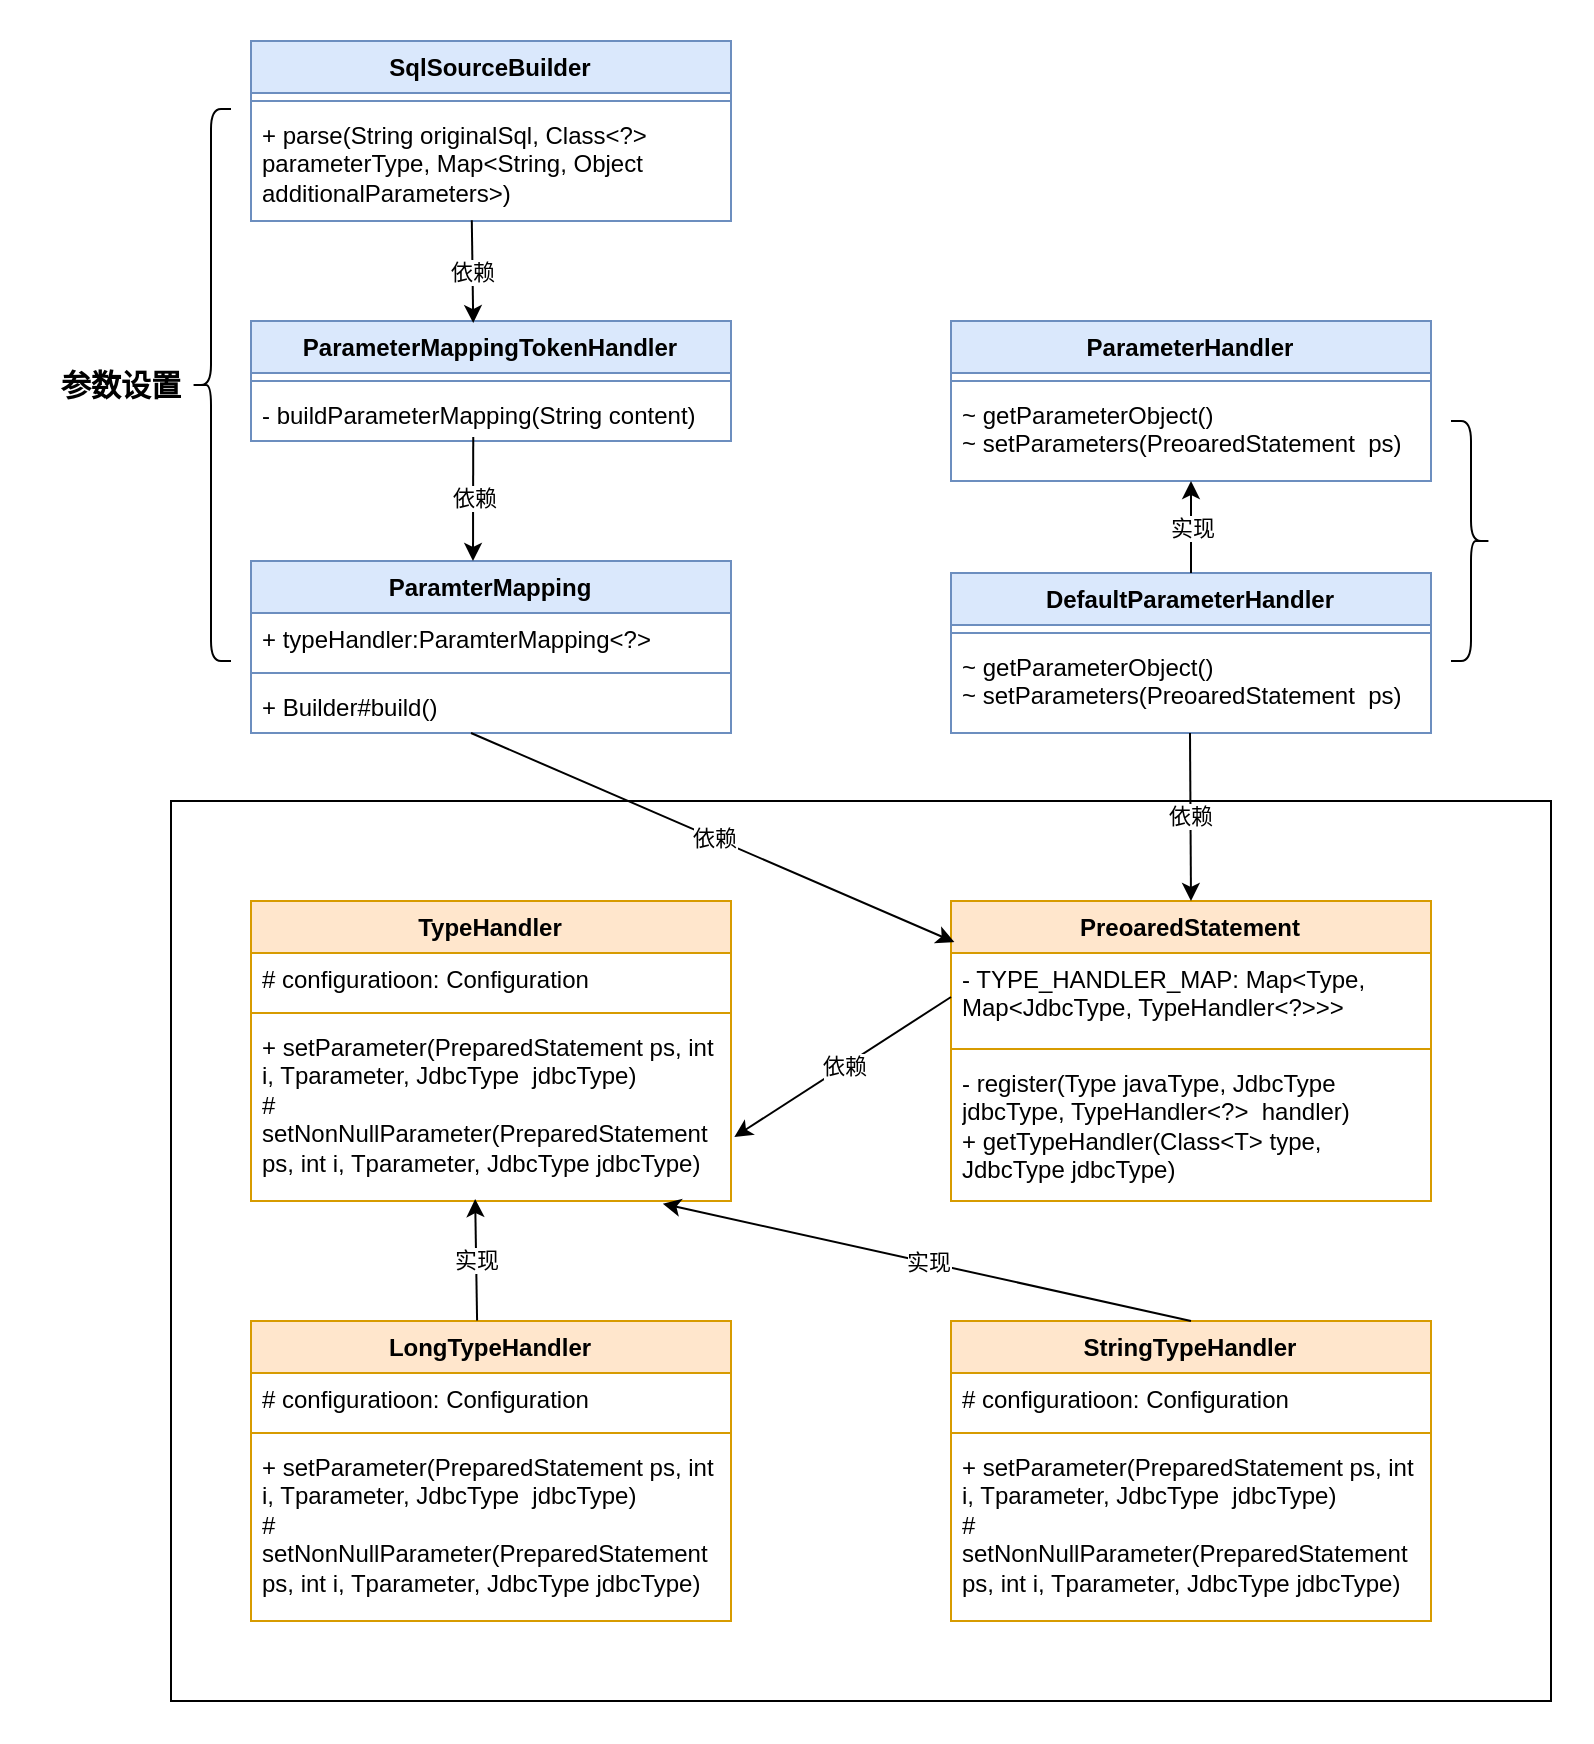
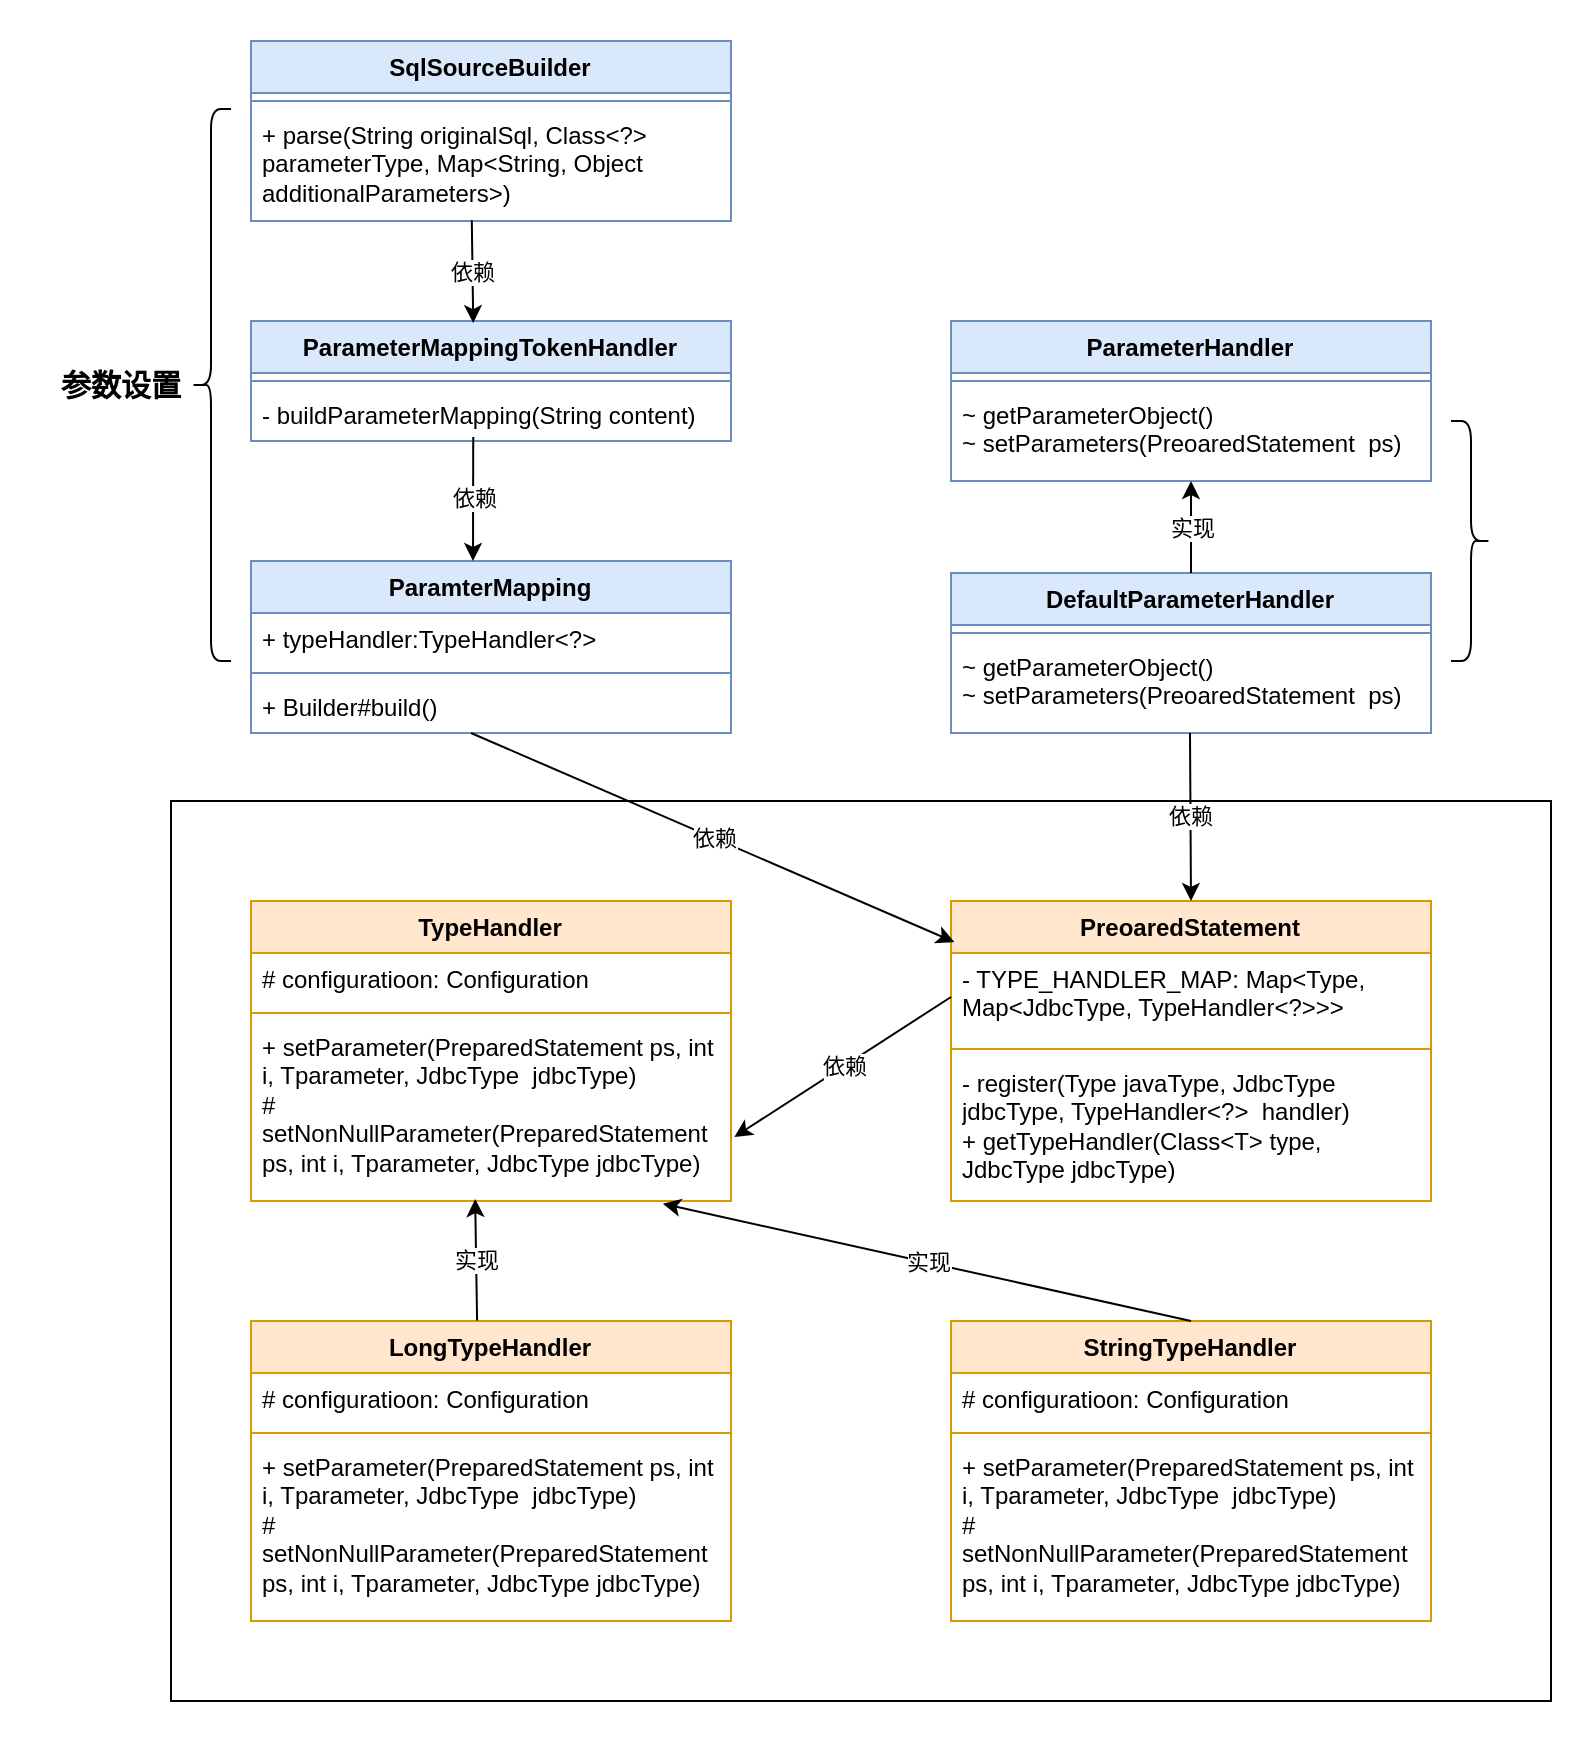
node "+ typeHandler:ParamterMapping<?>": label "+ typeHandler:ParamterMapping<?>" -> "+ typeHandler:TypeHandler<?>"
